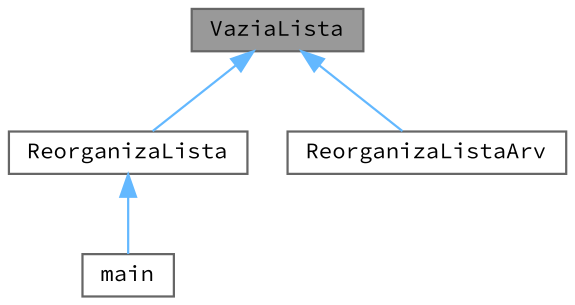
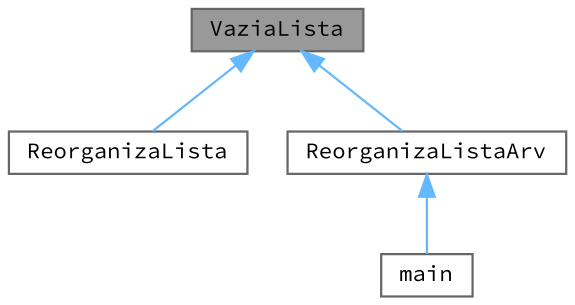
edge "main" -> "ReorganizaLista": now "main" -> "ReorganizaListaArv"
